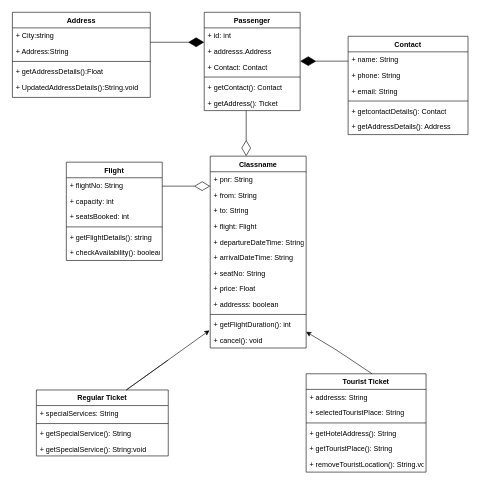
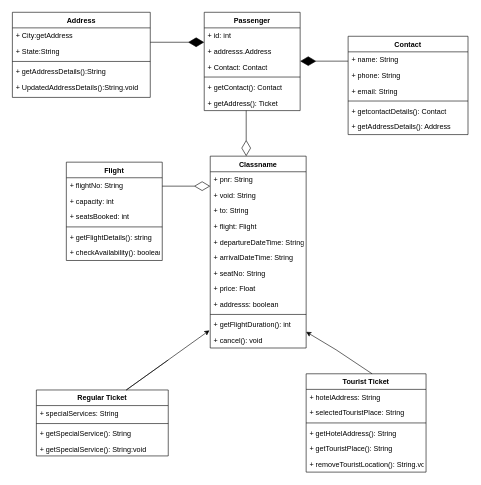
node "+ City:string": label "+ City:string" -> "+ City:getAddress"
node "+ Address:String": label "+ Address:String" -> "+ State:String"
node "+ getAddressDetails():Float": label "+ getAddressDetails():Float" -> "+ getAddressDetails():String"
node "+ from: String": label "+ from: String" -> "+ void: String"
node "+ addresss: String": label "+ addresss: String" -> "+ hotelAddress: String"
